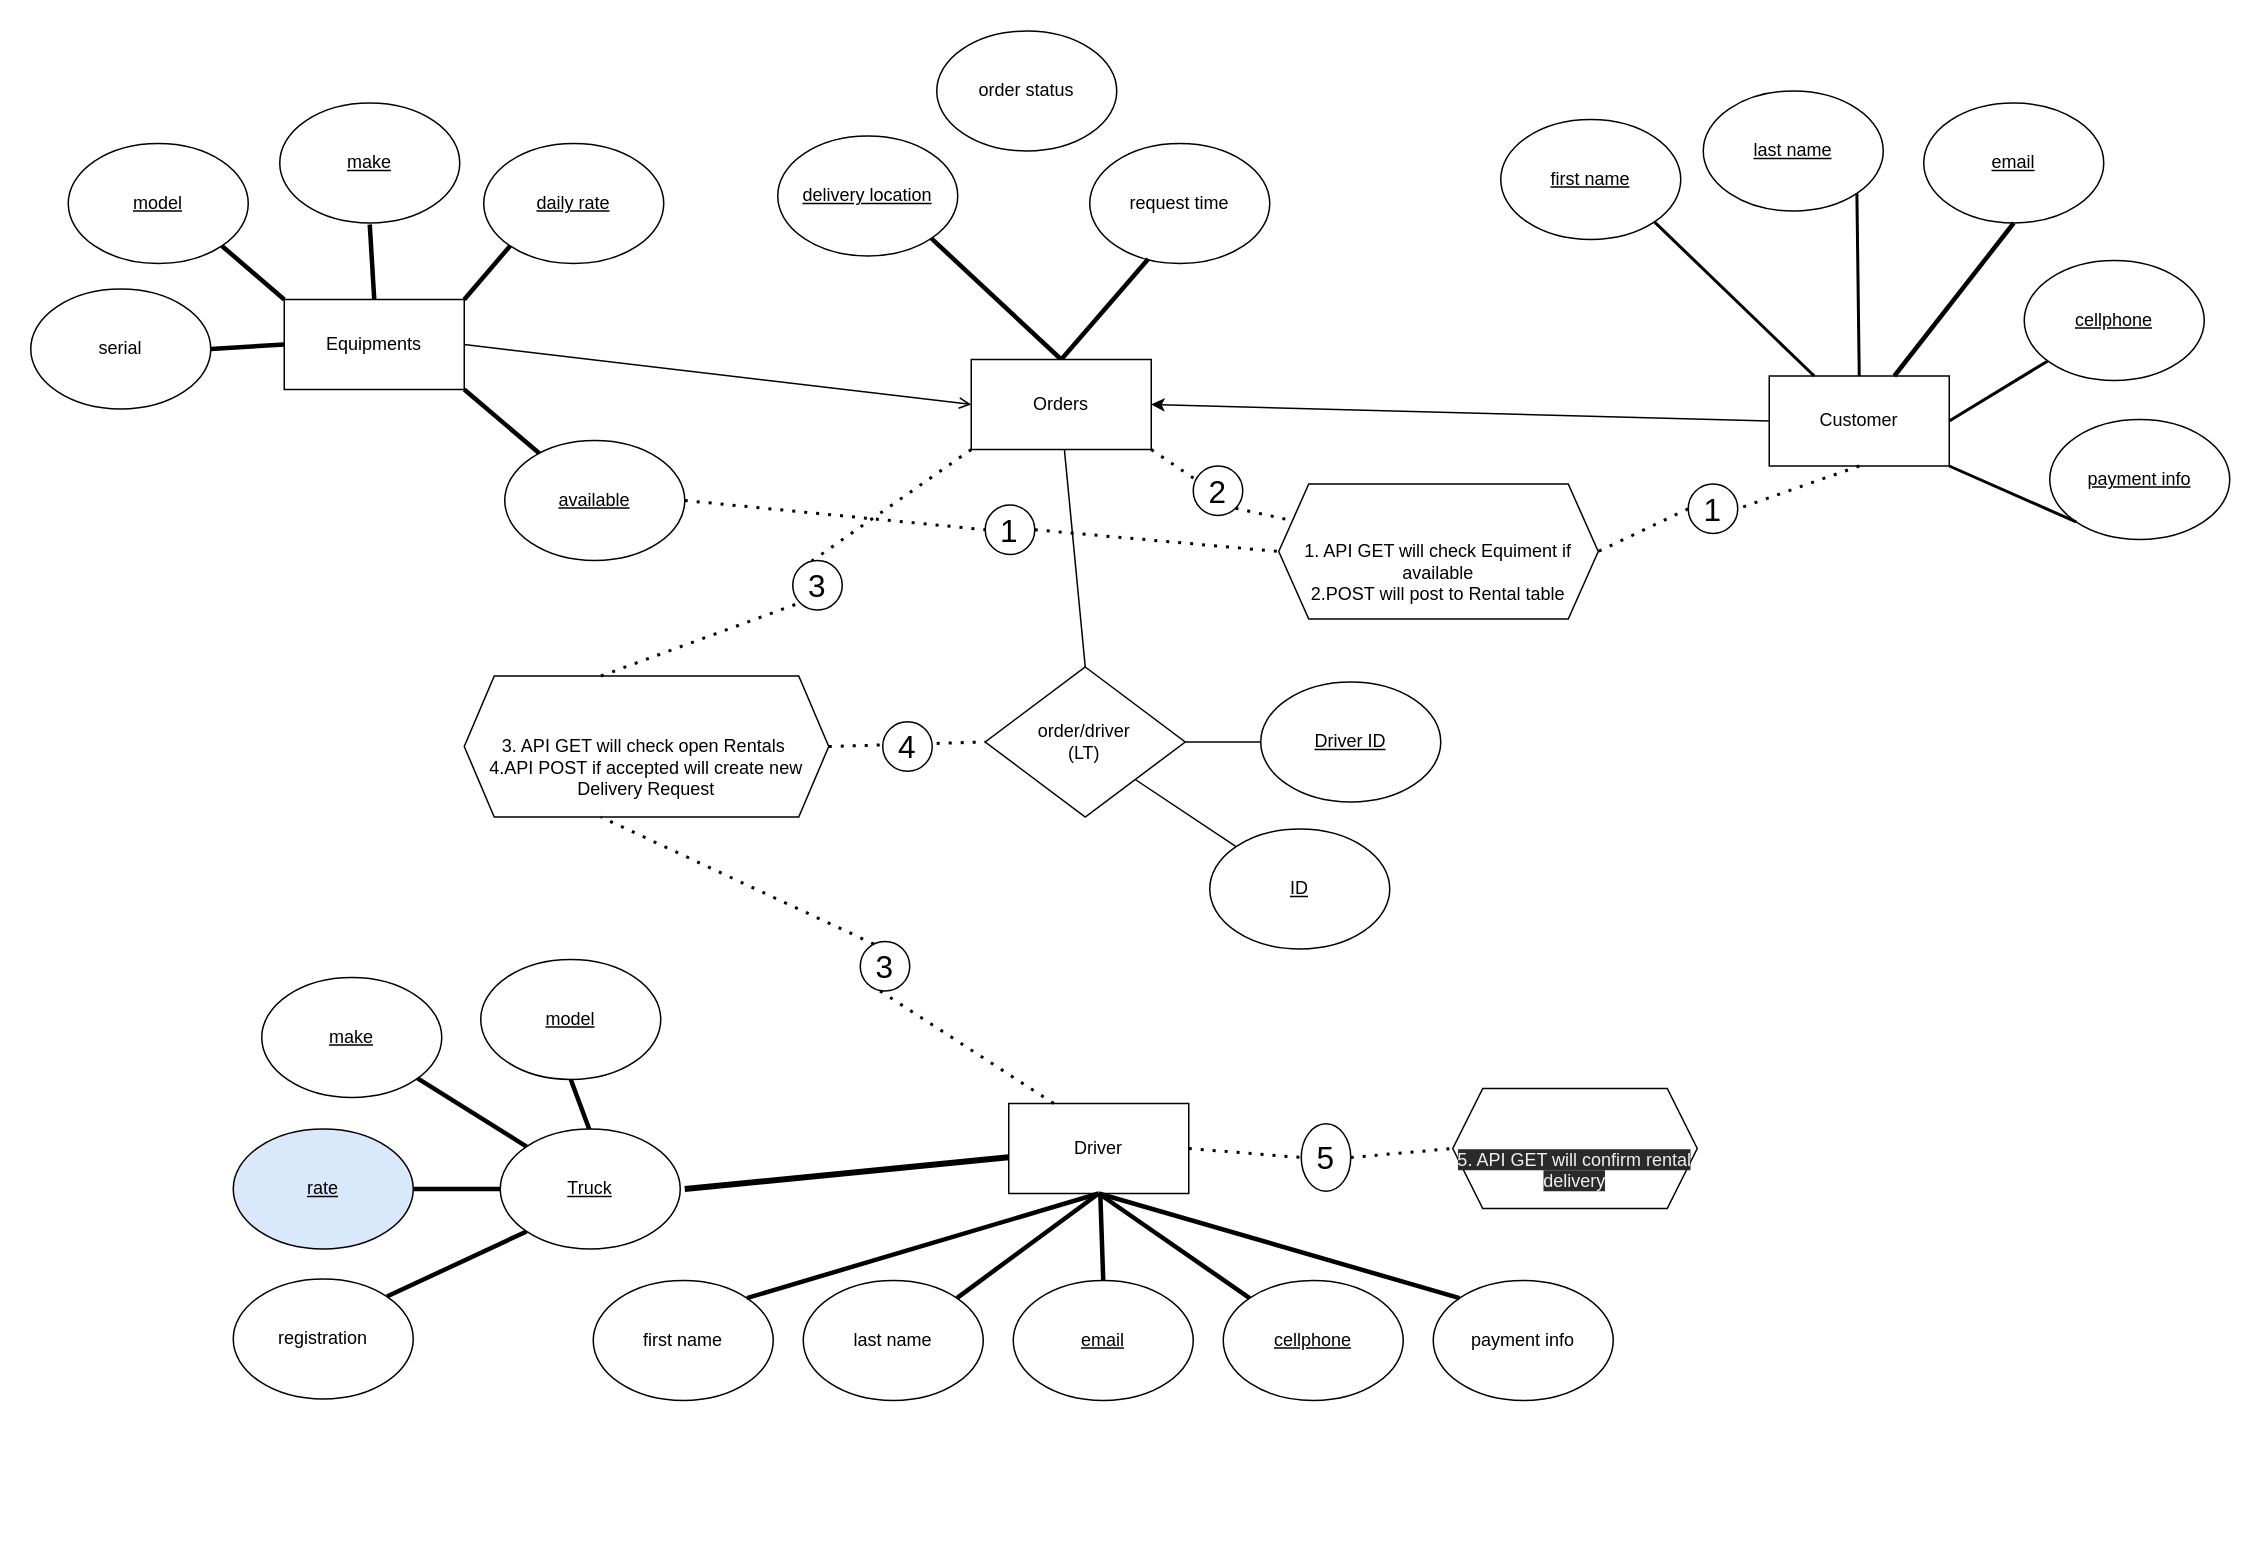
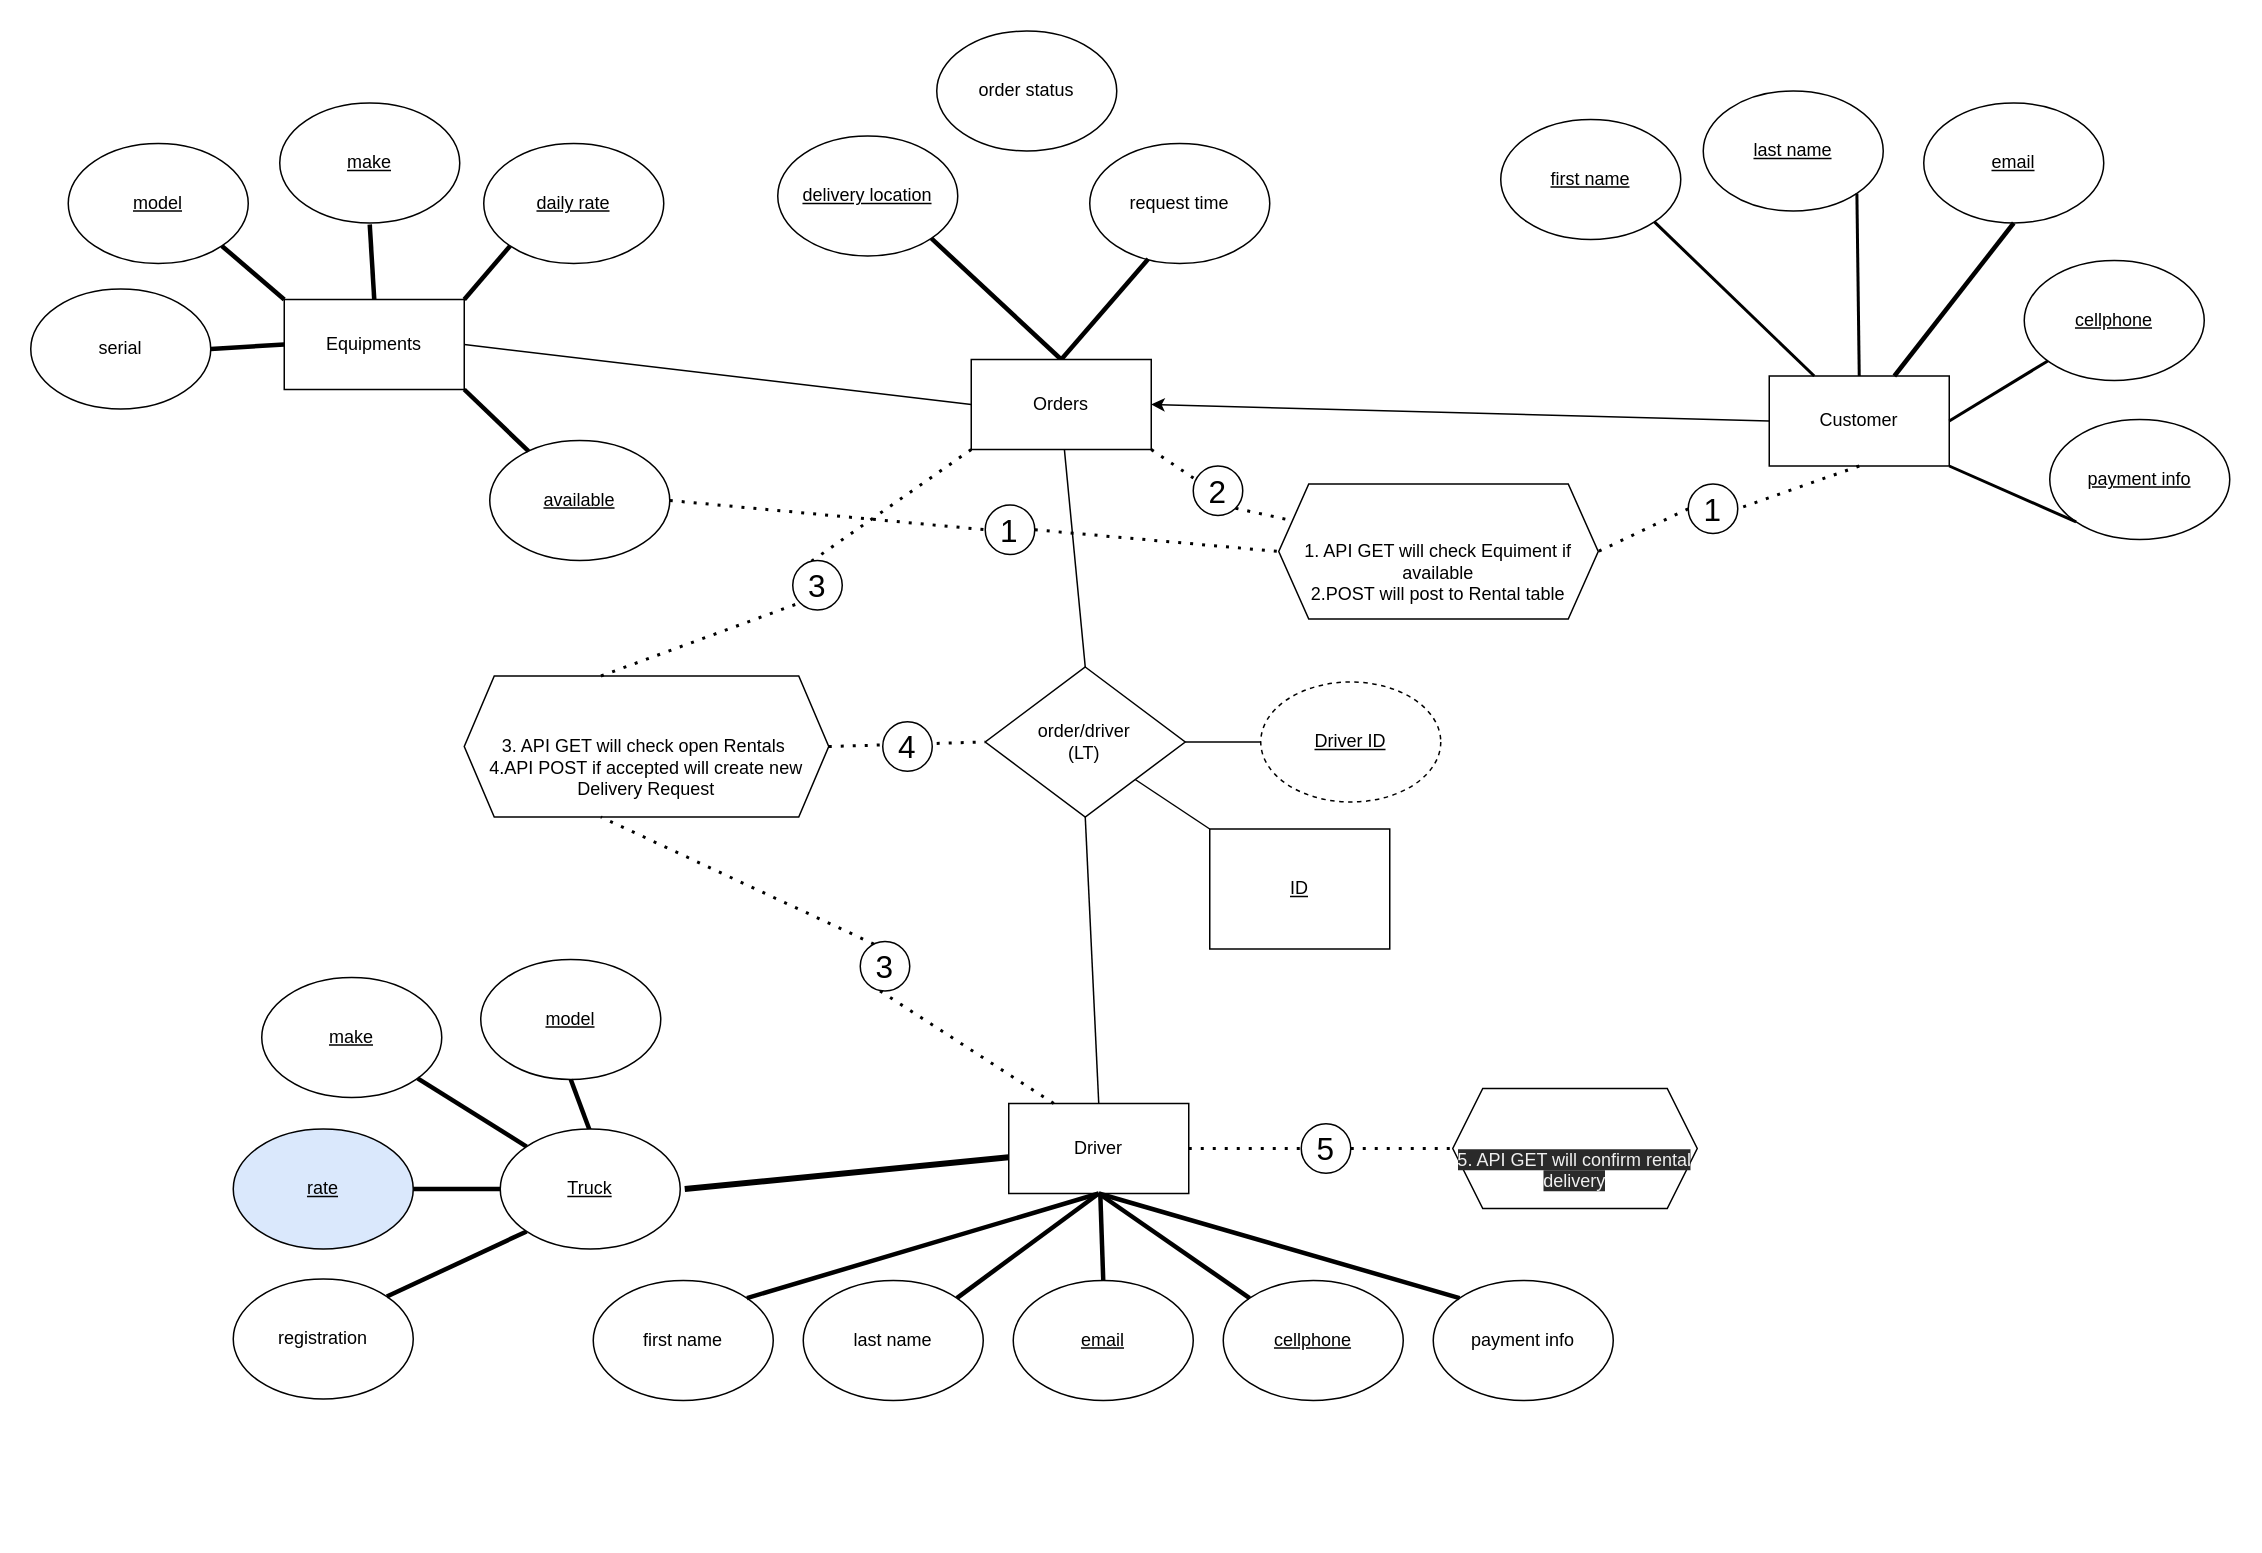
edge "Equipments" -> "Orders": arrowhead open -> none
node "available": moved (595, 500) -> (580, 500)
node "Driver ID": style solid -> dashed
node "ID": shape ellipse -> rectangle
edge "order/driver (LT)" -- "Driver": added
node "5": size 50x68 -> 50x50
